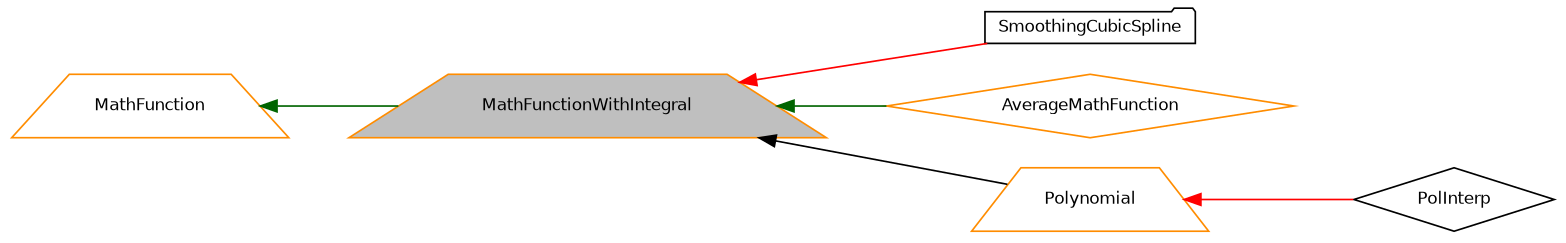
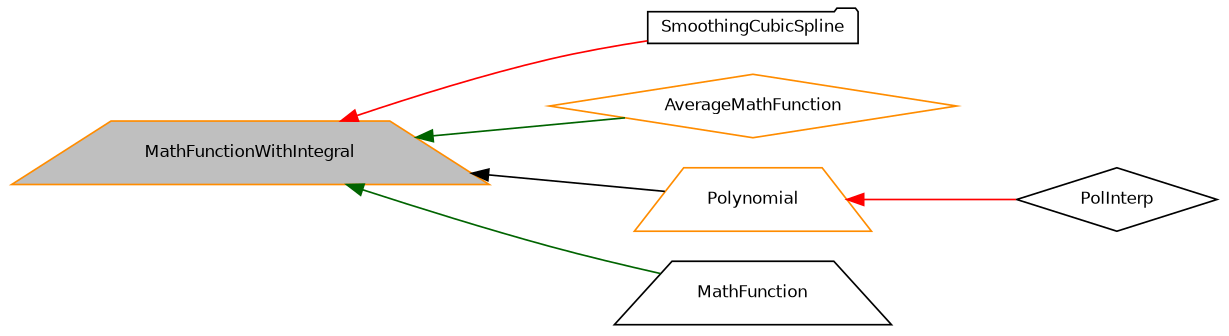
node "MathFunction": color darkorange -> black
edge "MathFunctionWithIntegral" -> "MathFunction": reversed
